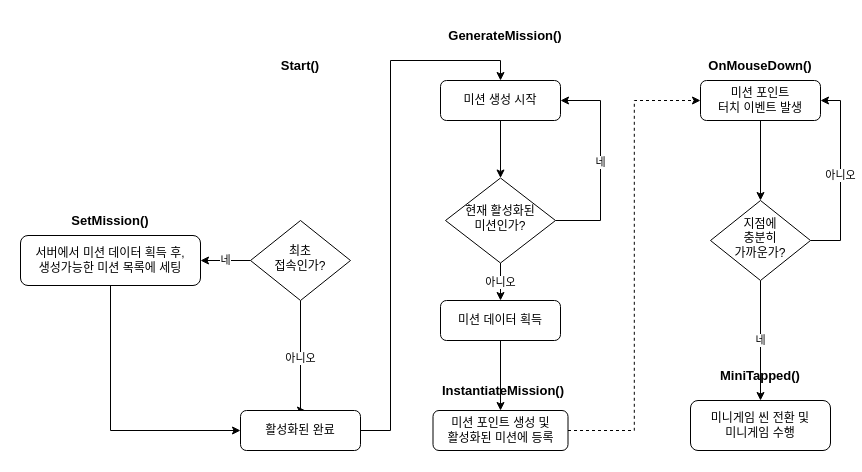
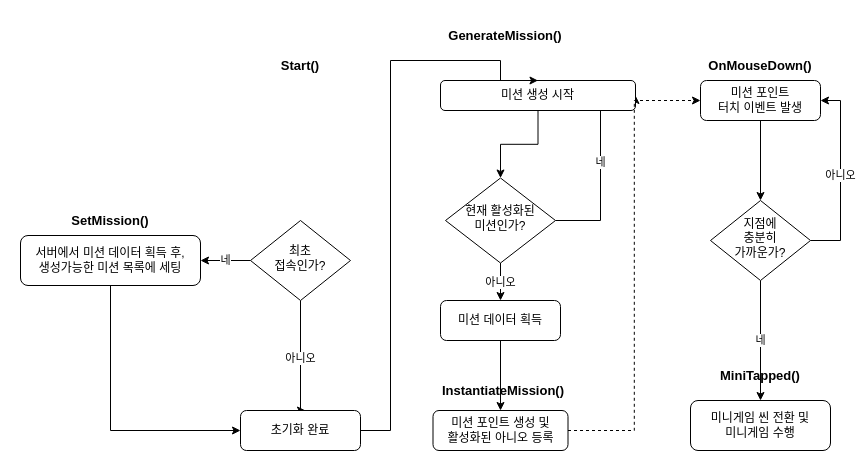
node "미션 생성 시작": size 120x40 -> 195x30
node "활성화된 완료": label "활성화된 완료" -> "초기화 완료"
node "미션 포인트 생성 및 활성화된 미션에 등록": label "미션 포인트 생성 및 활성화된 미션에 등록" -> "미션 포인트 생성 및 활성화된 아니오 등록"
